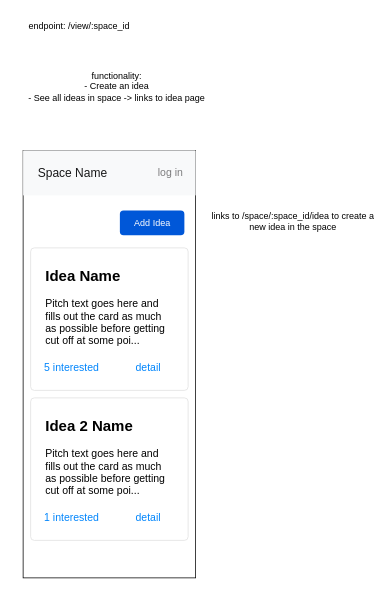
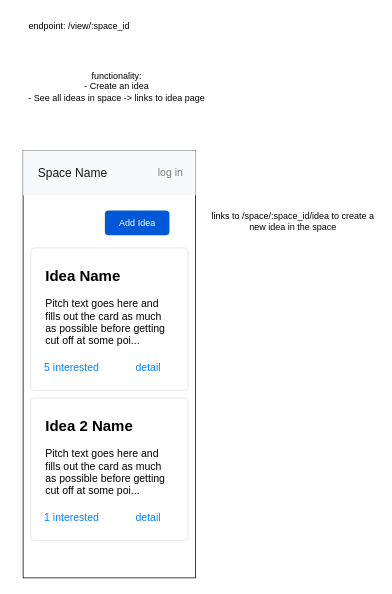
node "Add Idea": moved (152, 223) -> (137, 223)
